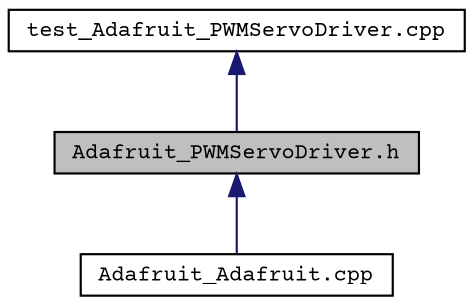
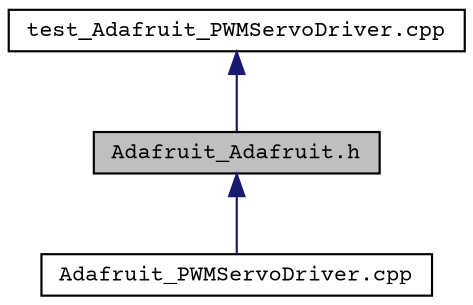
node "Adafruit_PWMServoDriver.h": label "Adafruit_PWMServoDriver.h" -> "Adafruit_Adafruit.h"
node "Adafruit_Adafruit.cpp": label "Adafruit_Adafruit.cpp" -> "Adafruit_PWMServoDriver.cpp"
